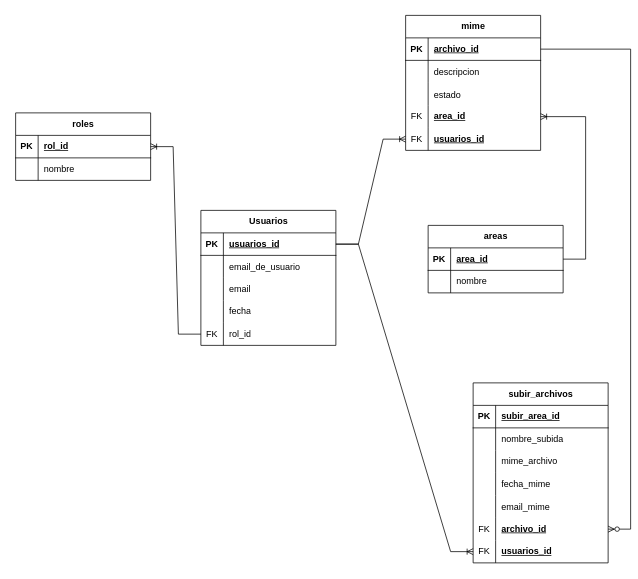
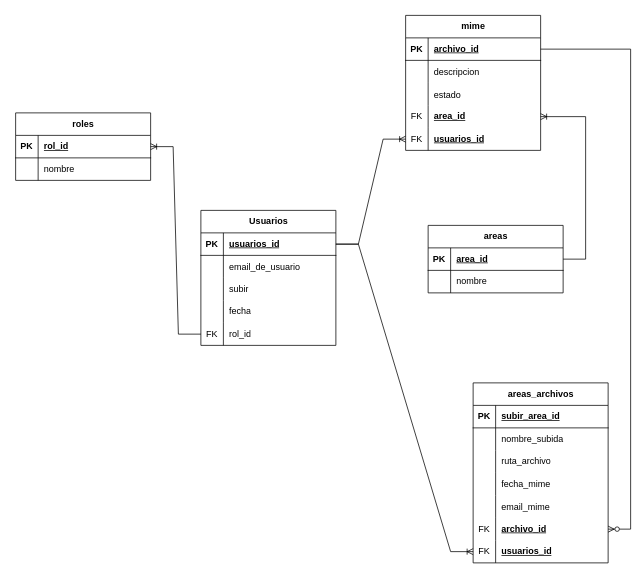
node "email": label "email" -> "subir"
node "subir_archivos": label "subir_archivos" -> "areas_archivos"
node "mime_archivo": label "mime_archivo" -> "ruta_archivo"
